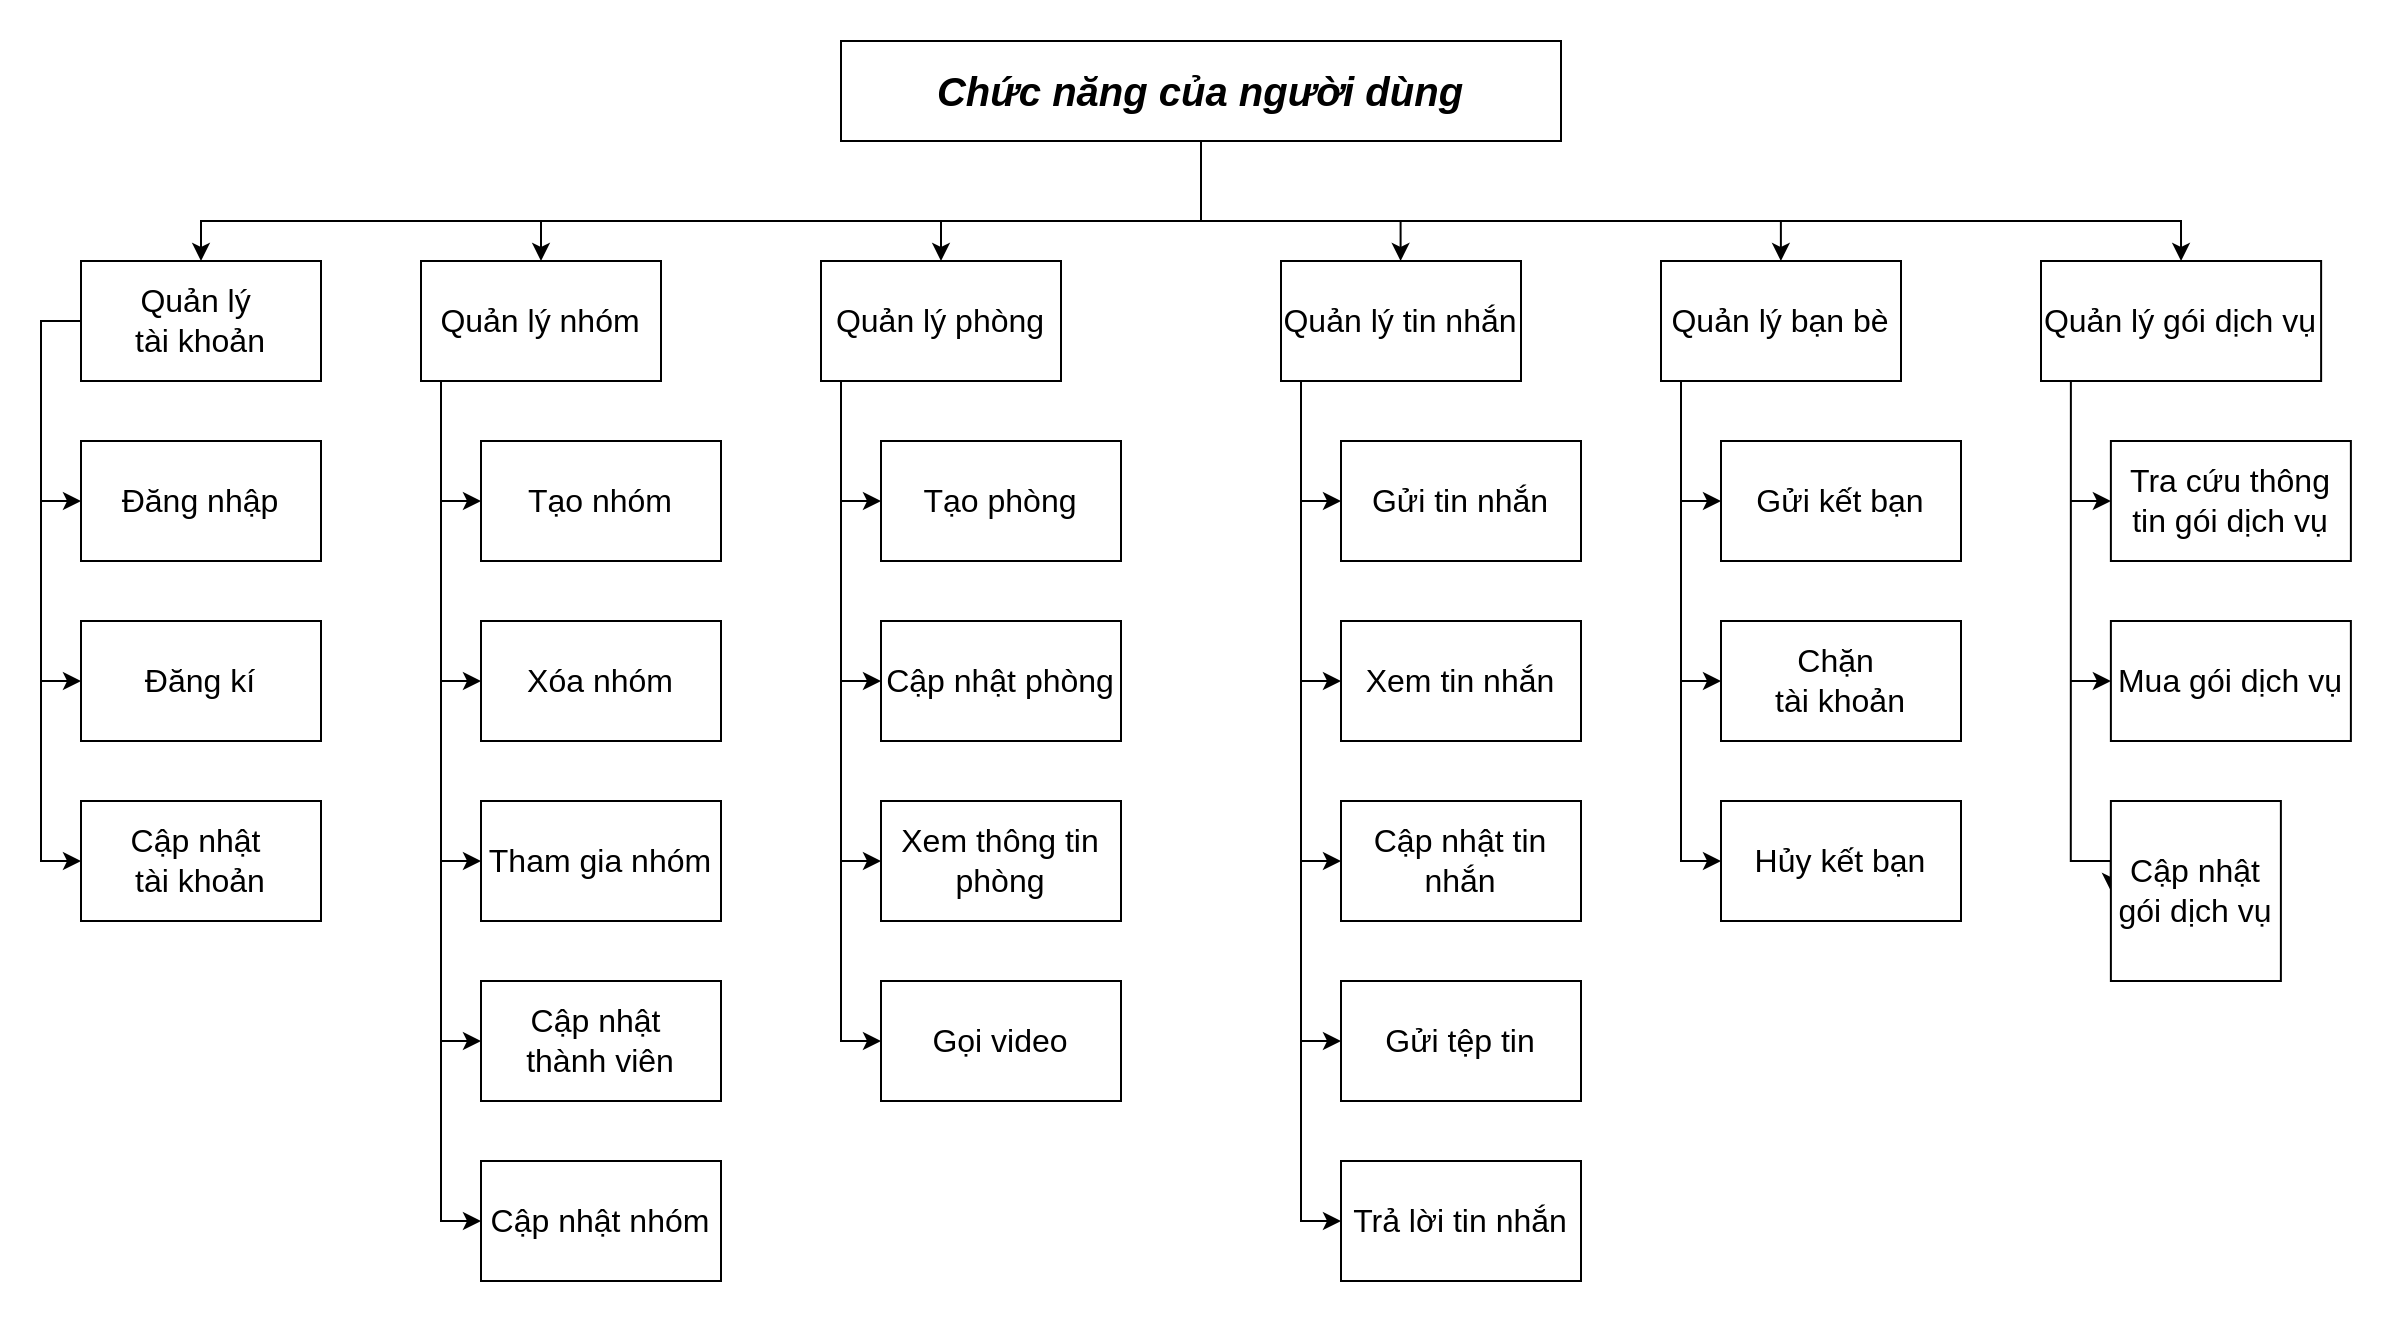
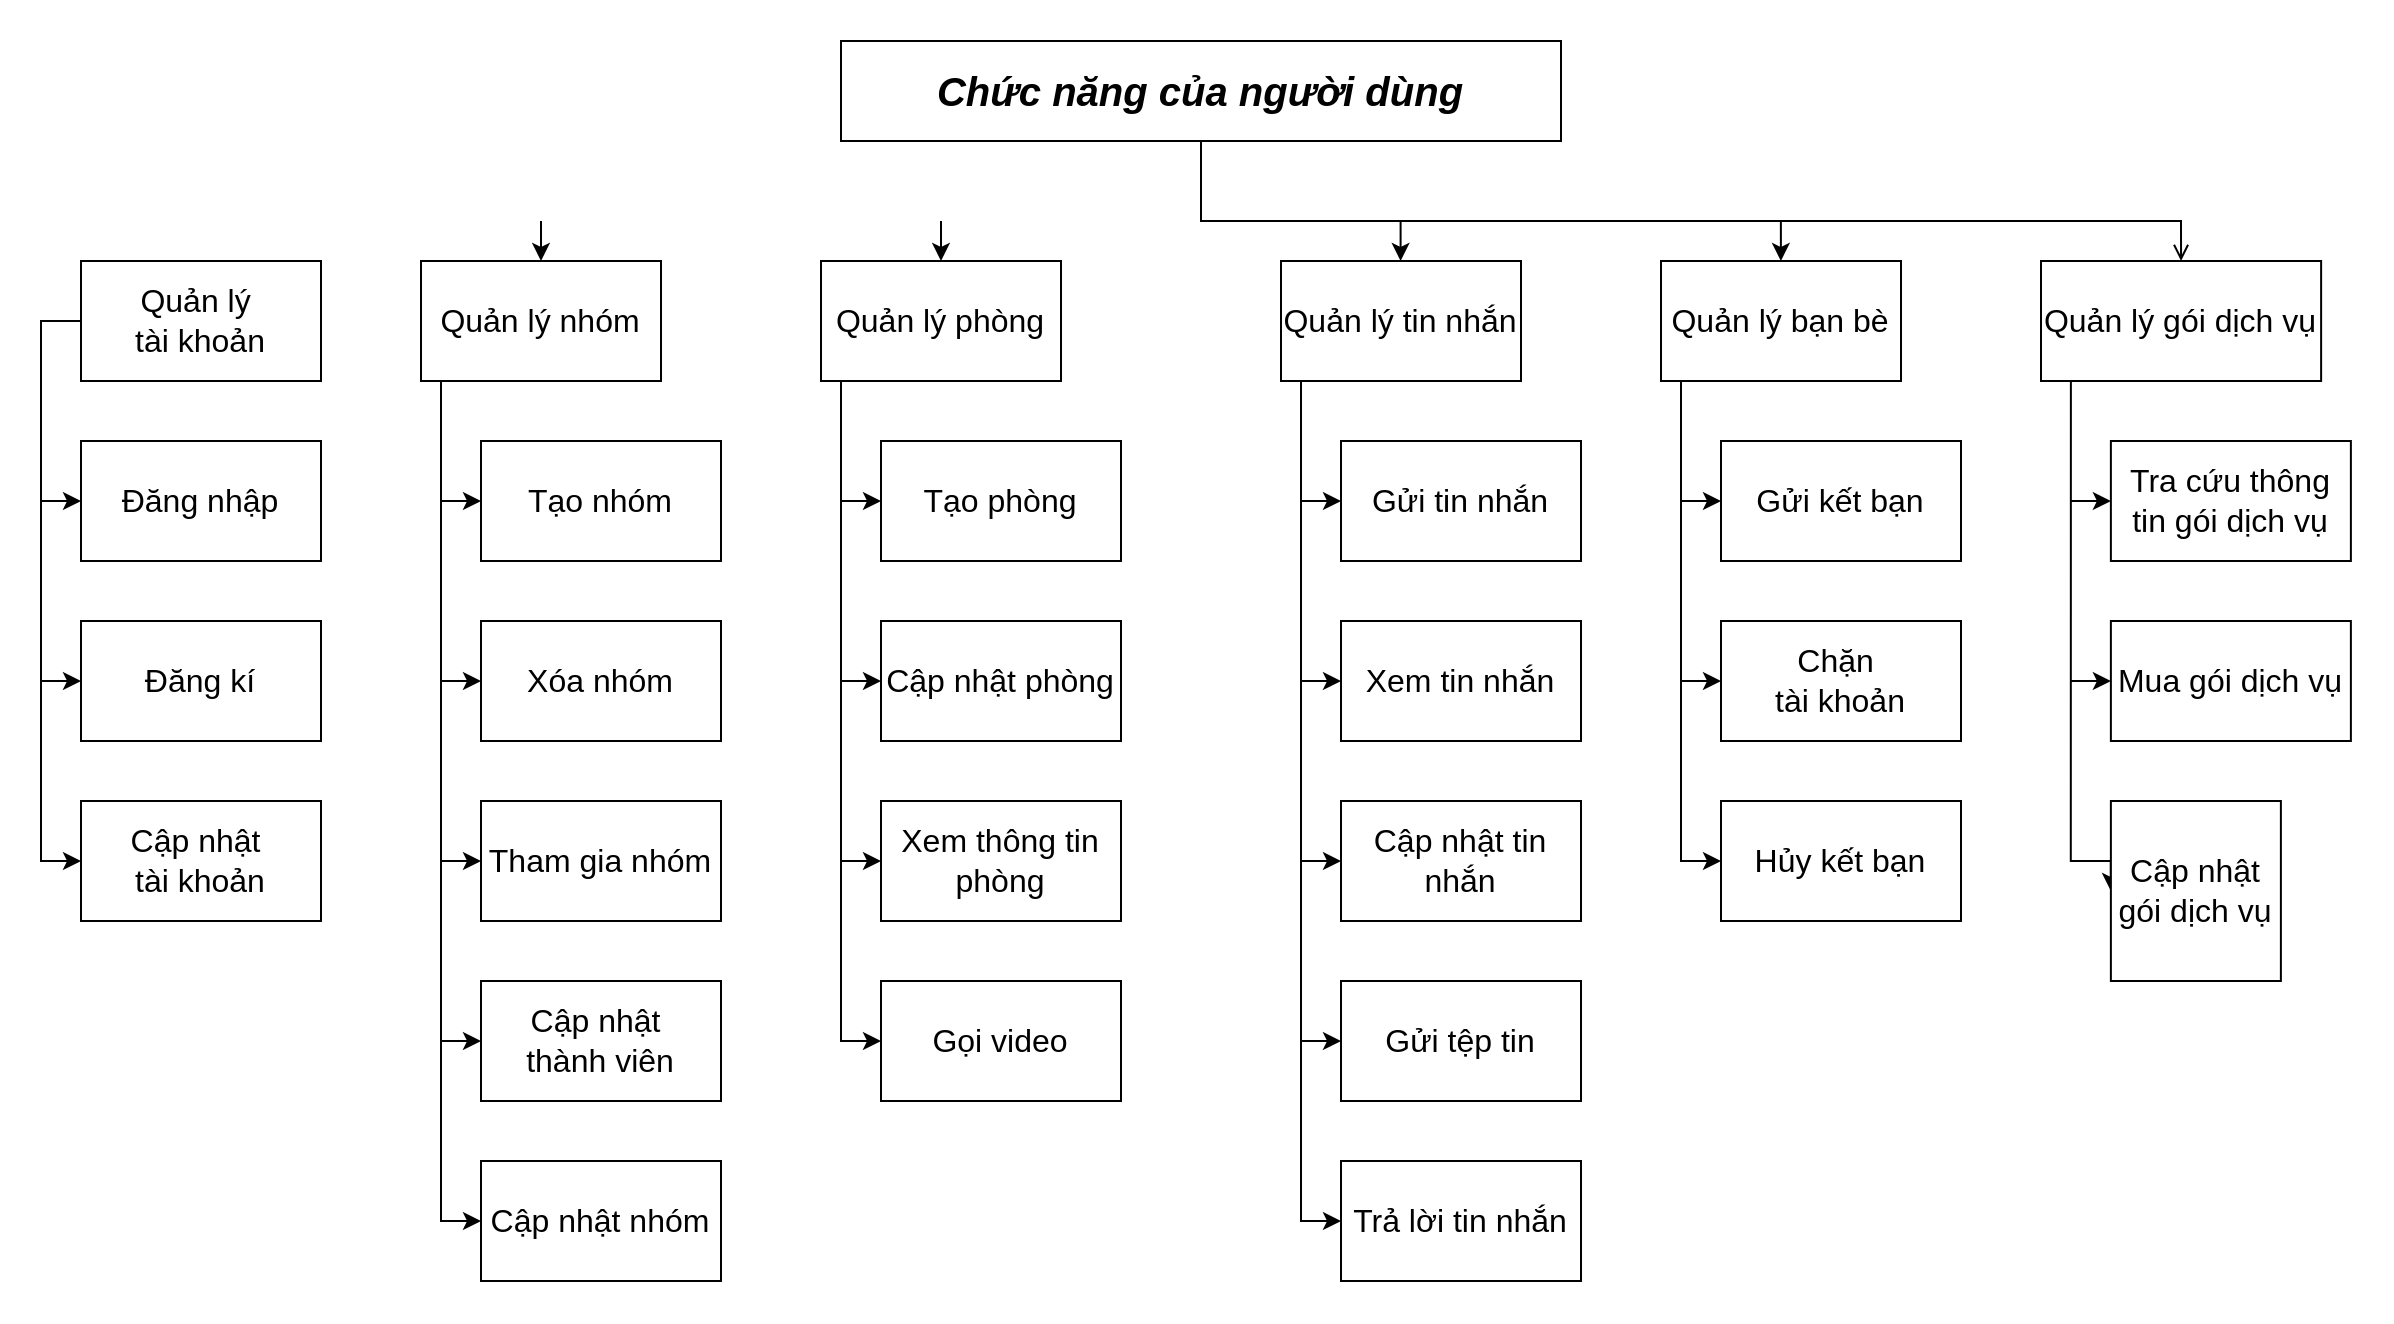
edge "Chức năng của người dùng" -> "Quản lý tài khoản": removed
edge "Chức năng của người dùng" -> "Quản lý gói dịch vụ": arrowhead classic -> open
